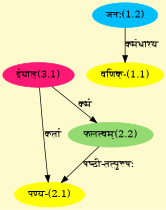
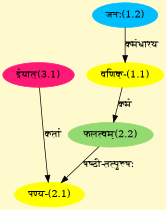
edge "ईयात्(3.1)" -> "फलत्वम्(2.2)": now "वणिक्-(1.1)" -> "फलत्वम्(2.2)"
